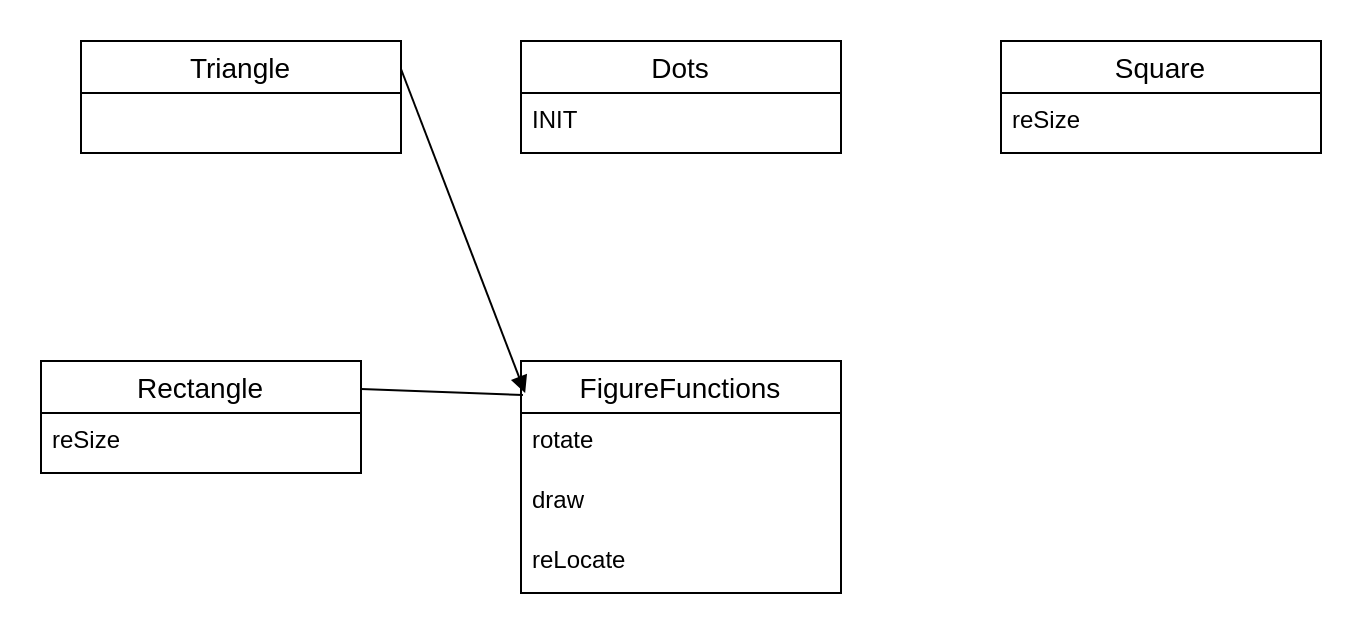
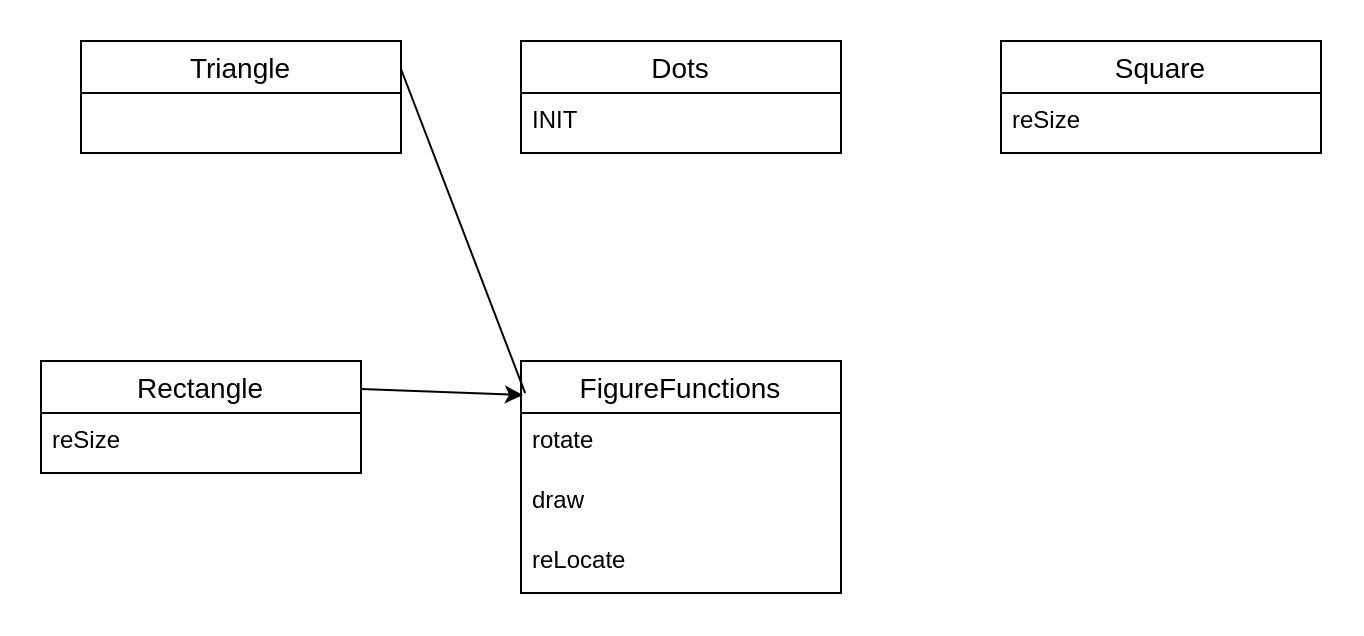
edge "Triangle" -> "FigureFunctions": arrowhead block -> none
edge "Rectangle" -- "FigureFunctions": arrowhead none -> classic
